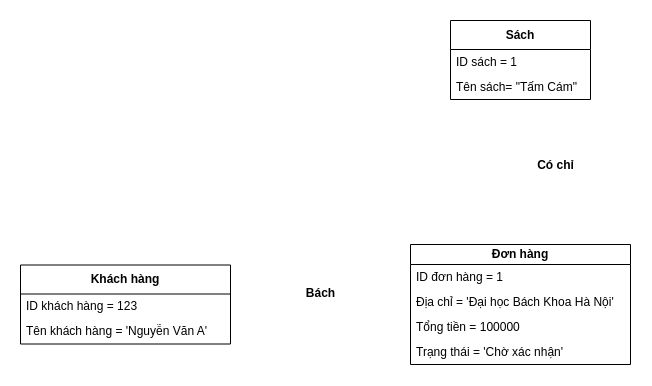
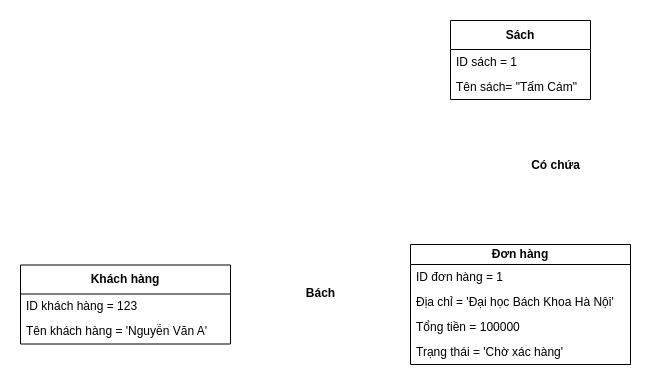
node "Có chỉ": label "Có chỉ" -> "Có chứa"
node "Trạng thái = 'Chờ xác nhận'": label "Trạng thái = 'Chờ xác nhận'" -> "Trạng thái = 'Chờ xác hàng'"
